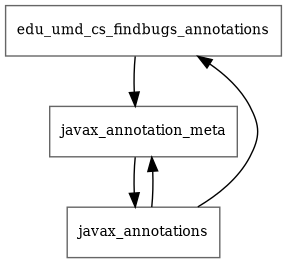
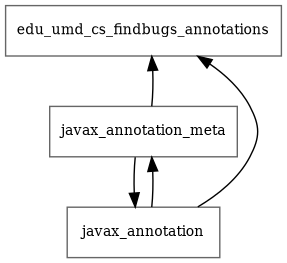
edge "edu_umd_cs_findbugs_annotations" -> "javax_annotation_meta": reversed
node "javax_annotations": label "javax_annotations" -> "javax_annotation"
